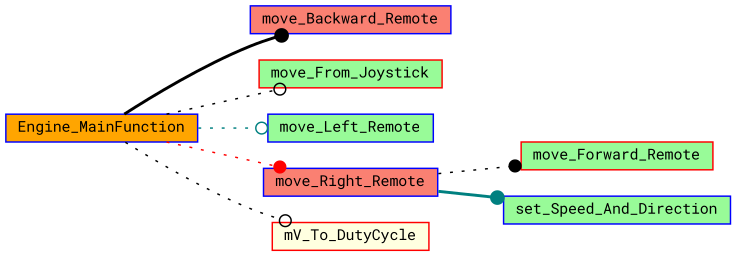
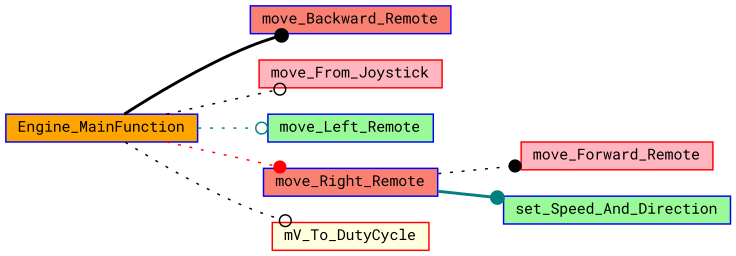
node "move_From_Joystick": fillcolor palegreen -> lightpink
node "move_Forward_Remote": fillcolor palegreen -> lightpink
